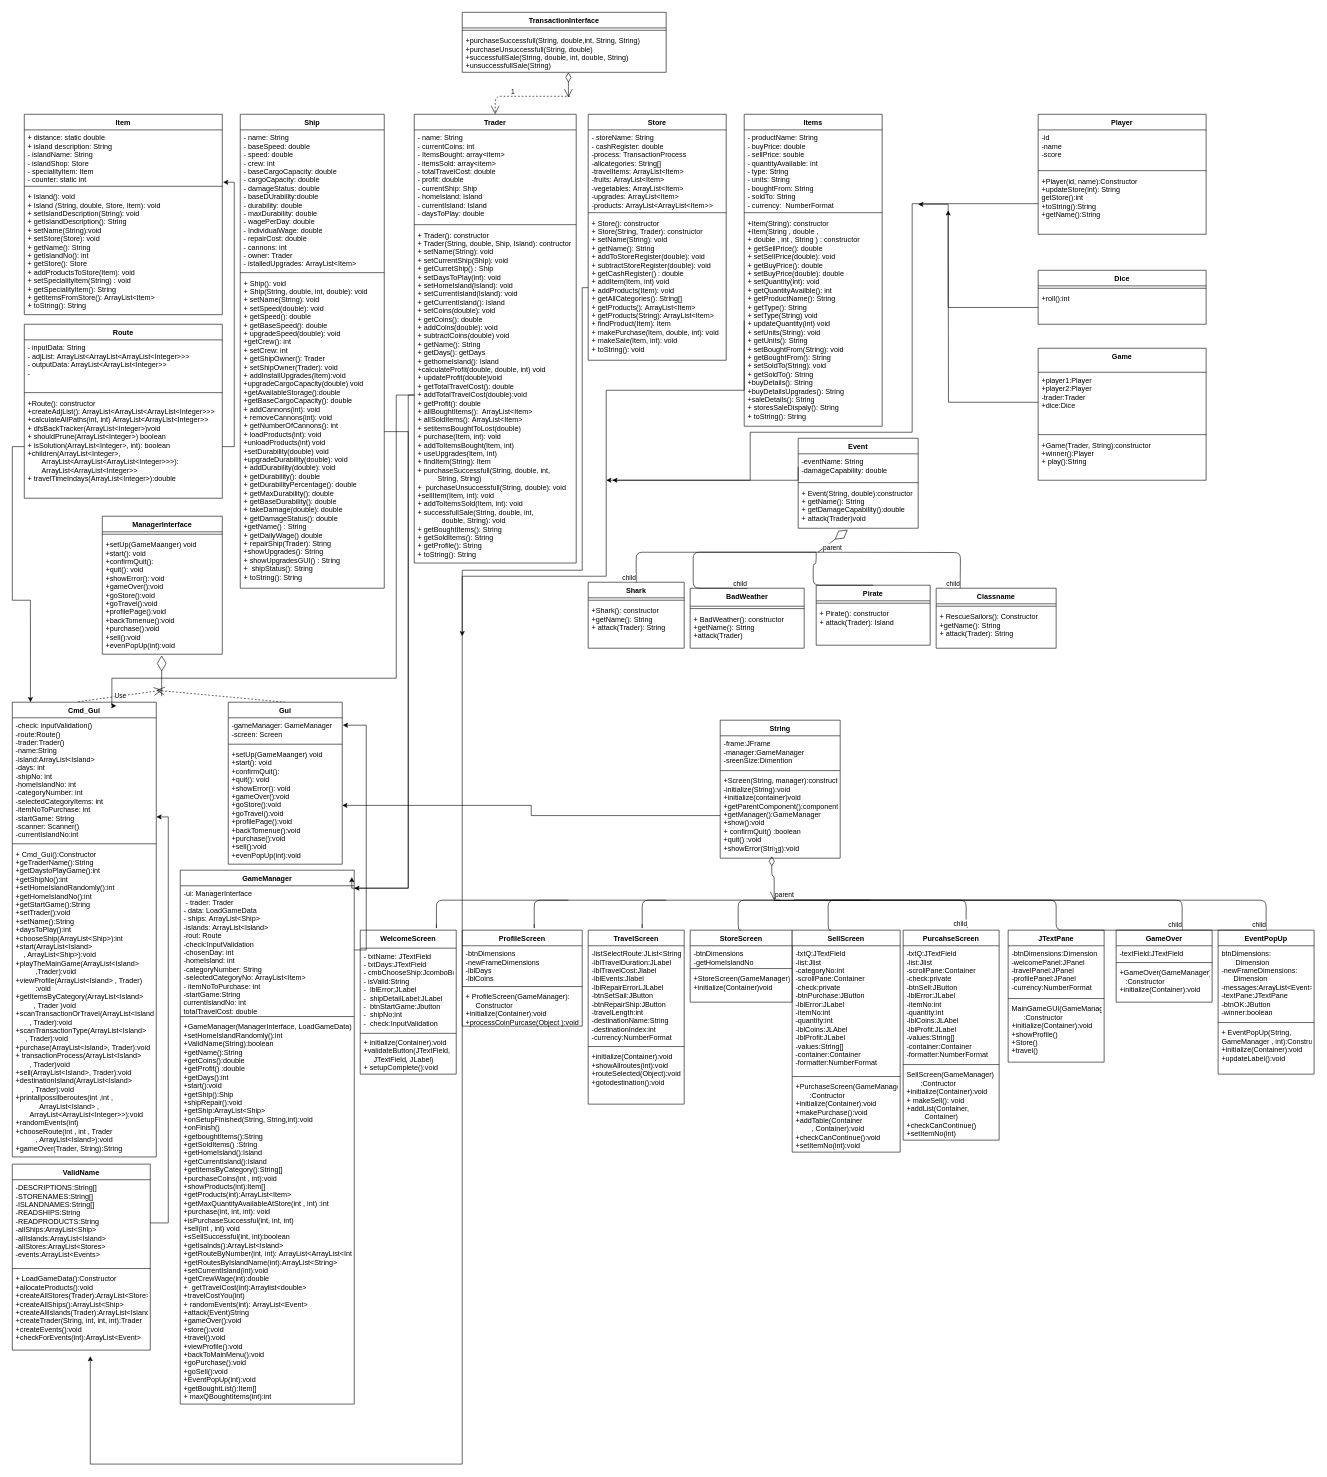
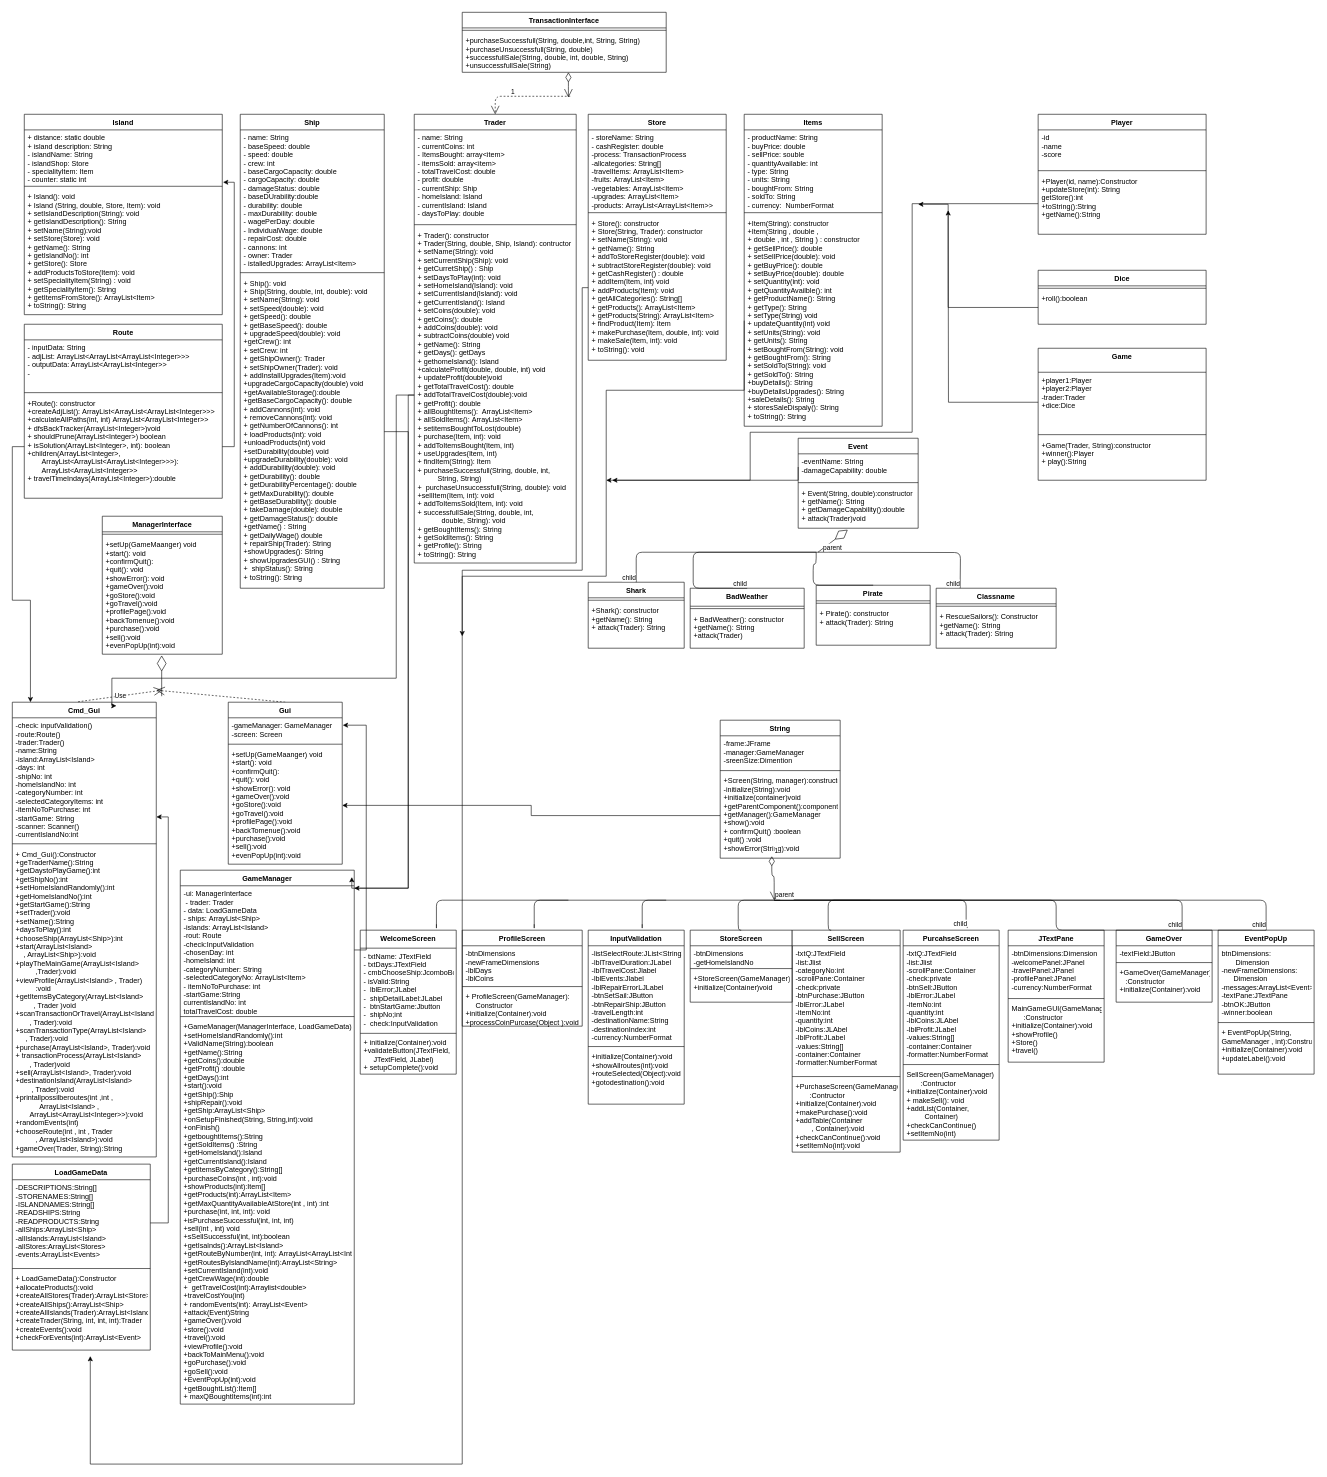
node "Item": label "Item" -> "Island"
node "+roll():int": label "+roll():int" -> "+roll():boolean"
node "+ Pirate(): constructor + attack(Trader): Island": label "+ Pirate(): constructor + attack(Trader): Island" -> "+ Pirate(): constructor + attack(Trader): String"
node "TravelScreen": label "TravelScreen" -> "InputValidation"
node "-textField:JTextField": label "-textField:JTextField" -> "-textField:JButton"
node "ValidName": label "ValidName" -> "LoadGameData"
